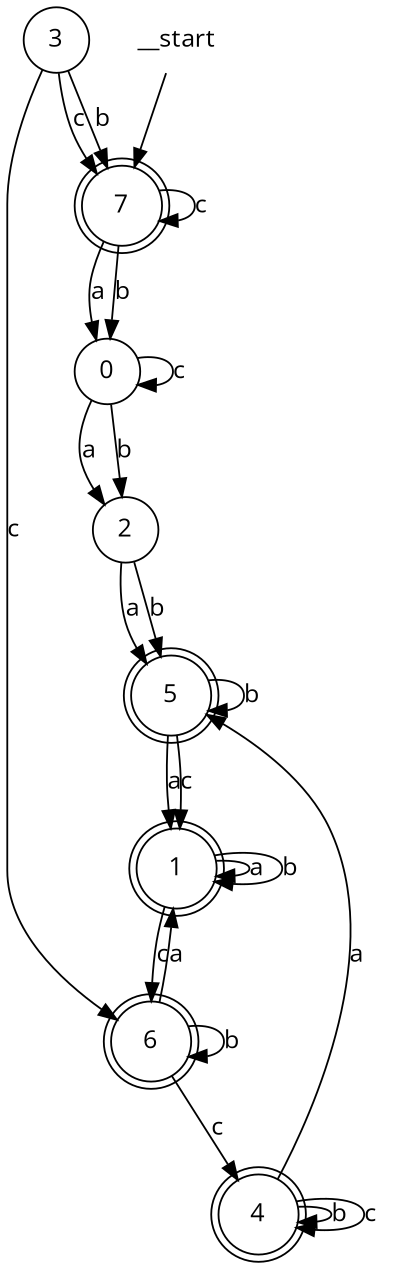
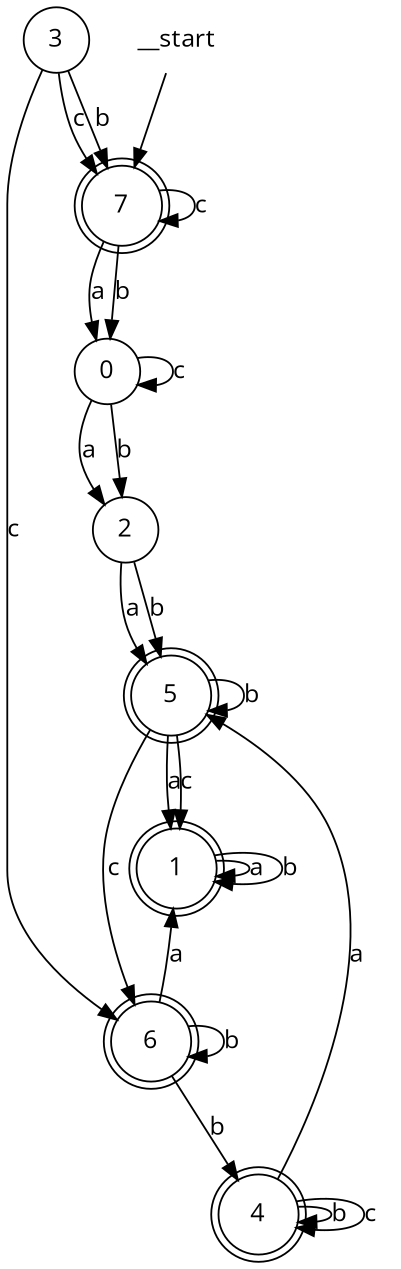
edge "1" -> "6": now "5" -> "6"
edge "6" -> "4": label "c" -> "b"
